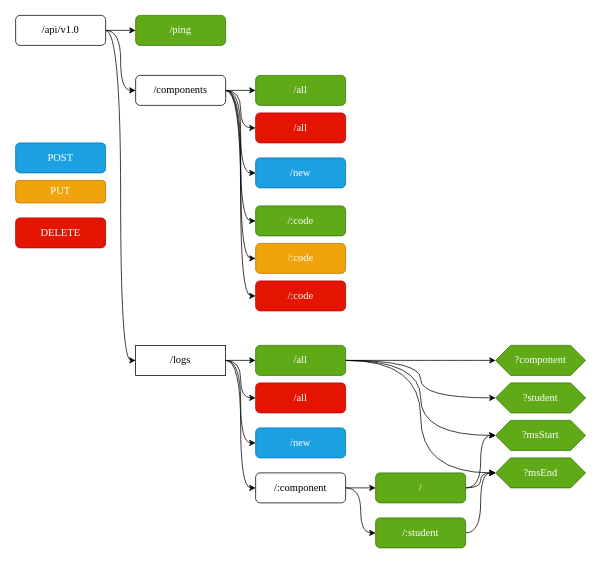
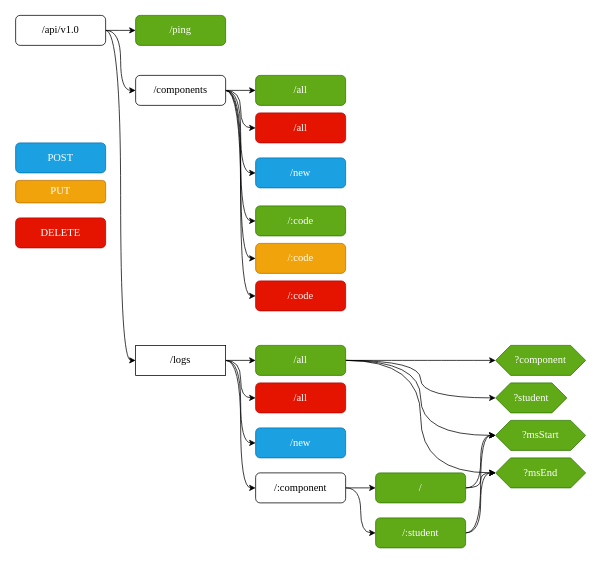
node "?student": size 90x30 -> 71x30
edge "/:student" -> "?msStart": added
